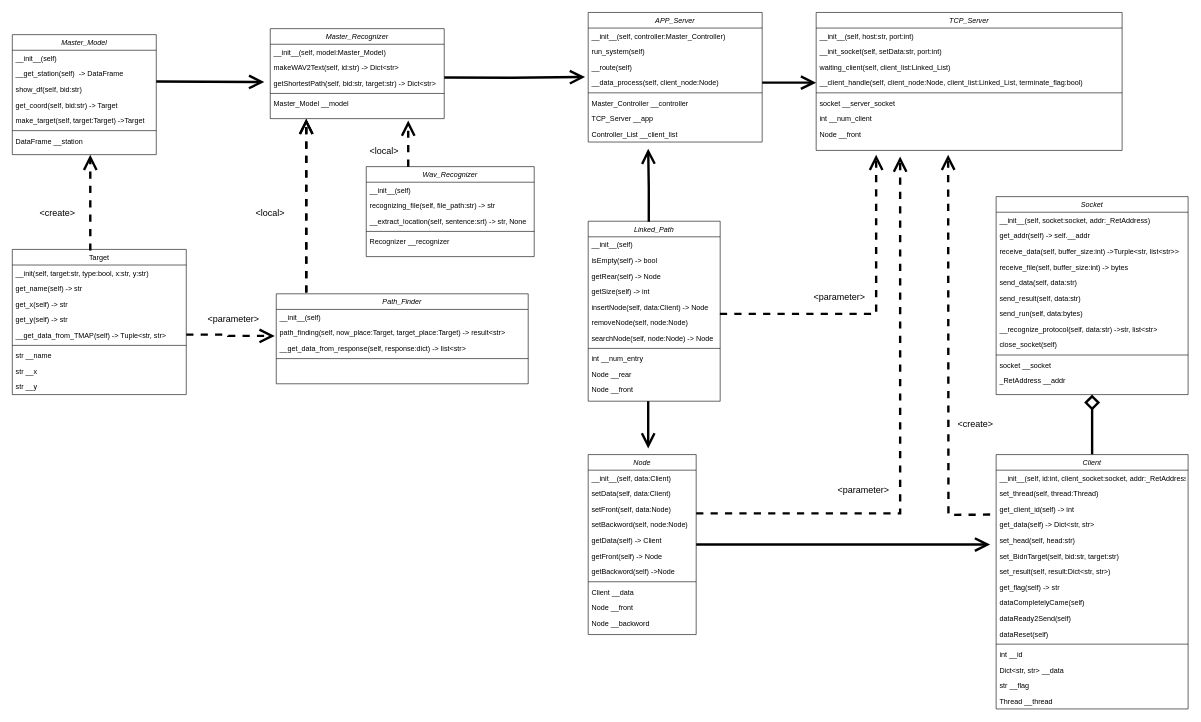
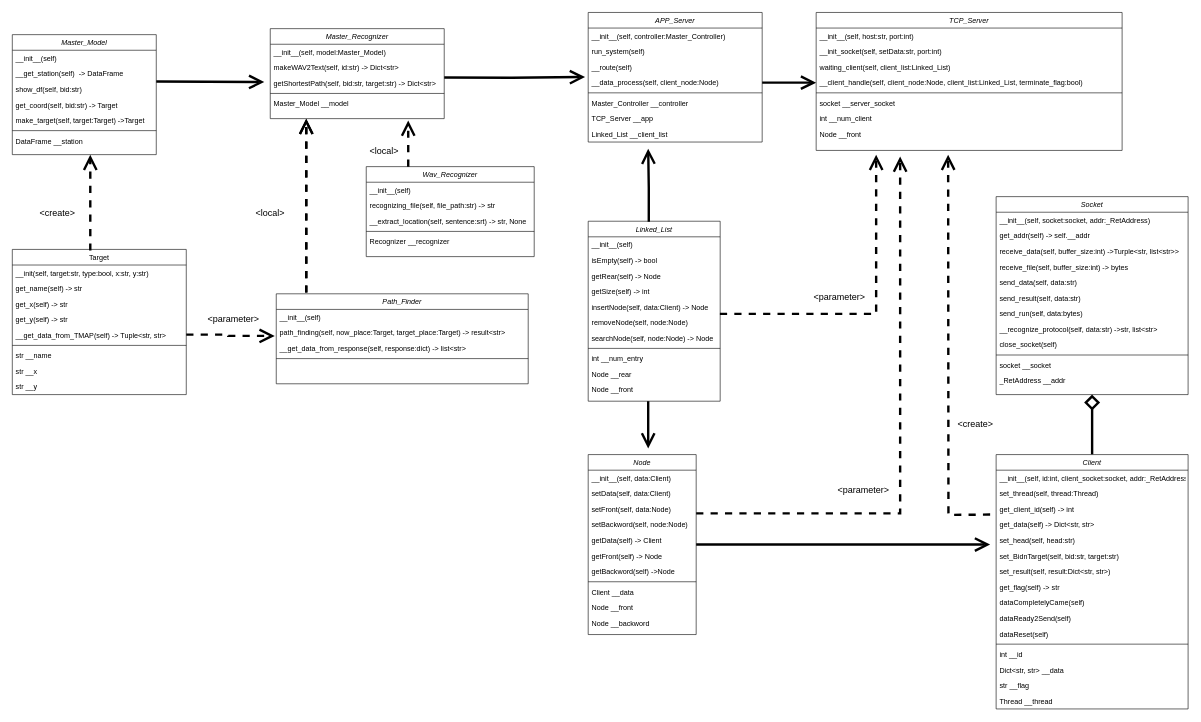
node "Controller_List __client_list": label "Controller_List __client_list" -> "Linked_List __client_list"
node "Linked_Path": label "Linked_Path" -> "Linked_List"
